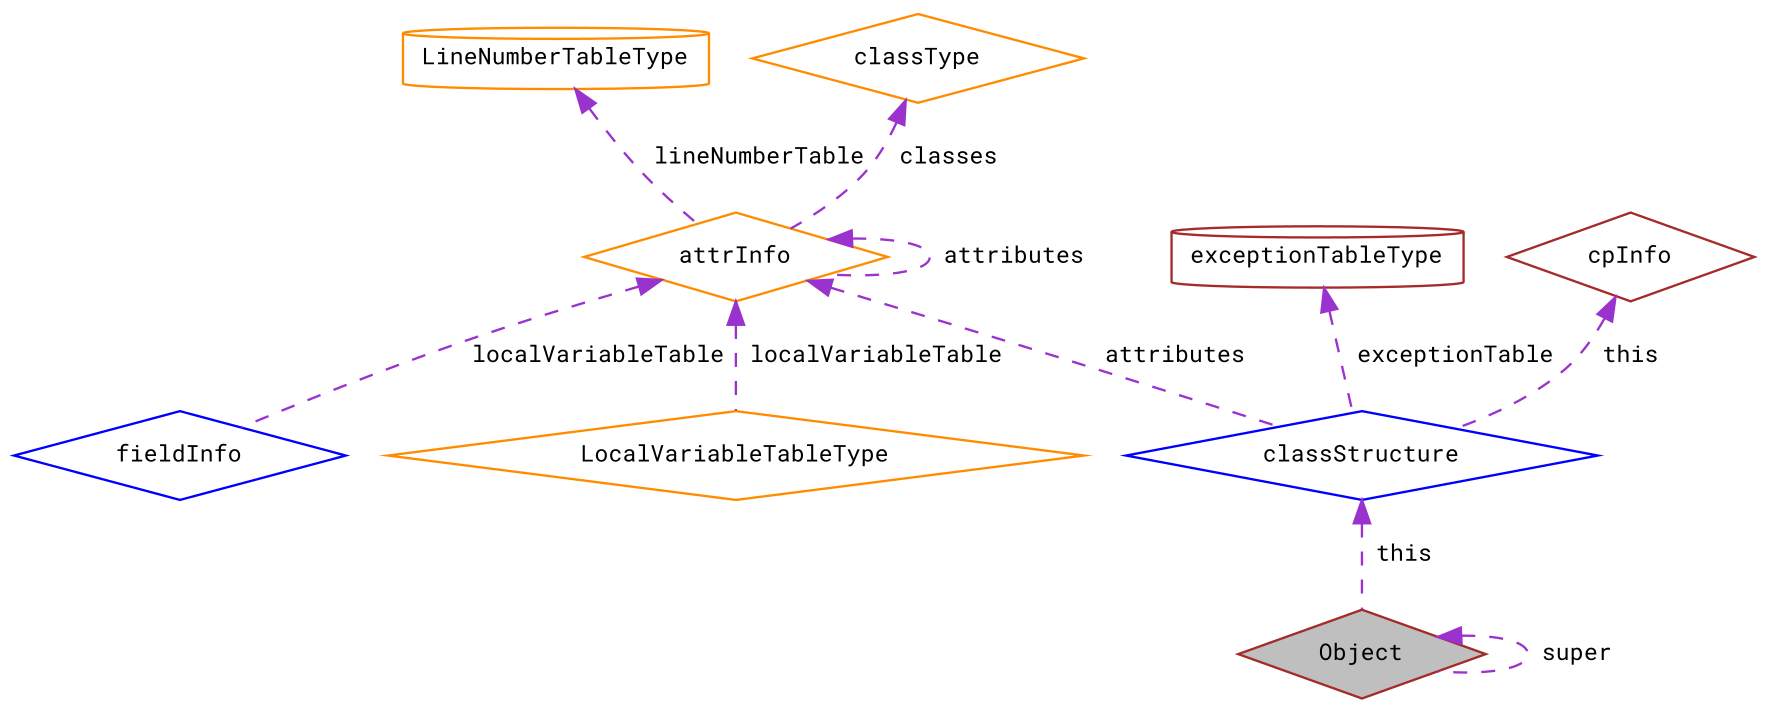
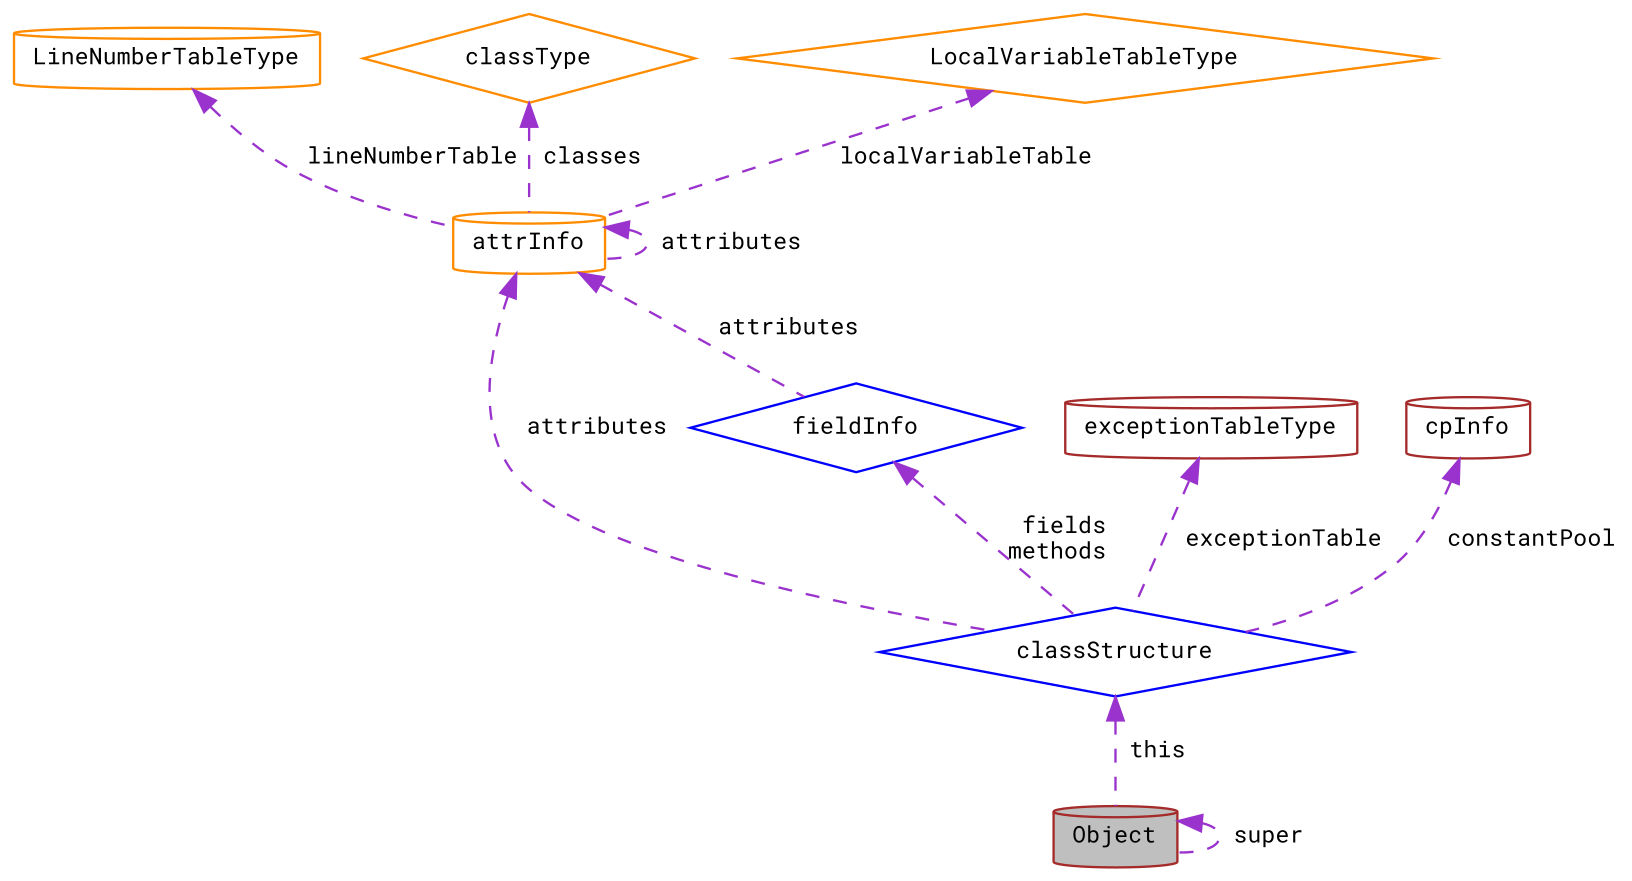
node "attrInfo": shape diamond -> cylinder
node "cpInfo": shape diamond -> cylinder
edge "fieldInfo" -> "attrInfo": label " localVariableTable" -> " attributes"
edge "classStructure" -> "cpInfo": label " this" -> " constantPool"
edge "LocalVariableTableType" -> "attrInfo": reversed
edge "classStructure" -> "fieldInfo": added, label "fields methods"
node "Object": shape diamond -> cylinder
